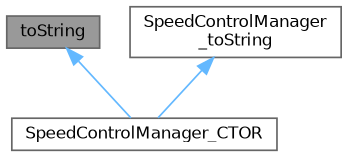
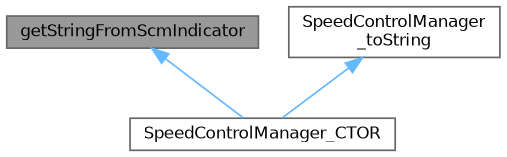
node "toString": label "toString" -> "getStringFromScmIndicator"
